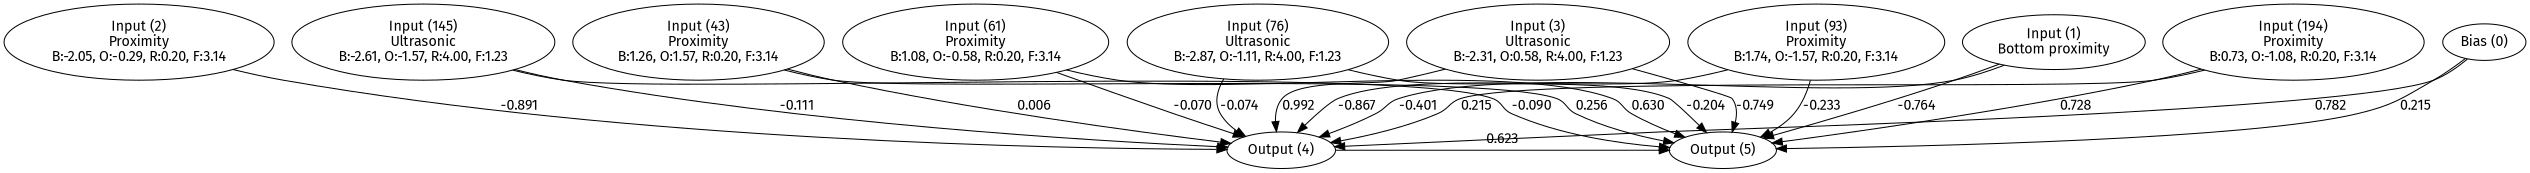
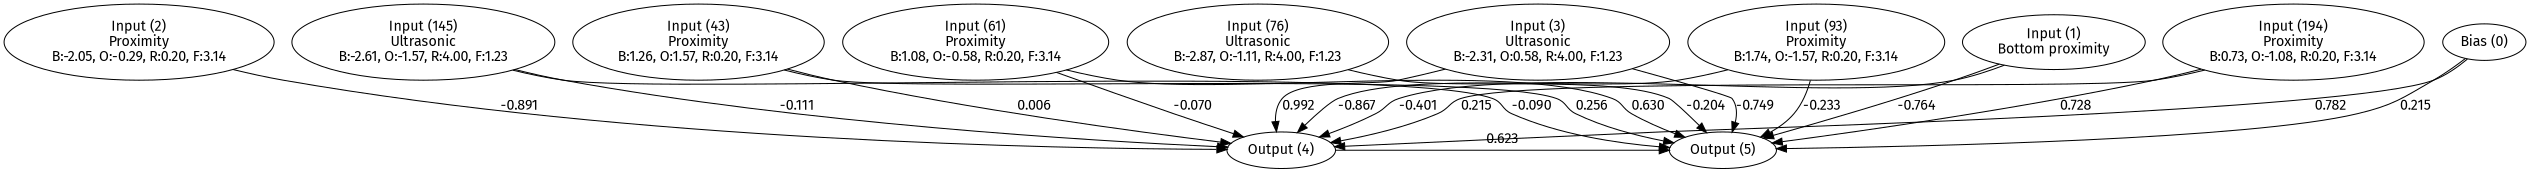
edge "Input (76) Ultrasonic B:-2.87, O:-1.11, R:4.00, F:1.23" -> "Output (4)": removed, label "-0.074"
